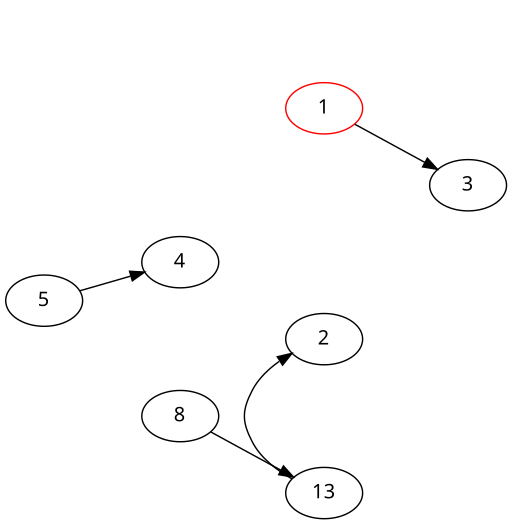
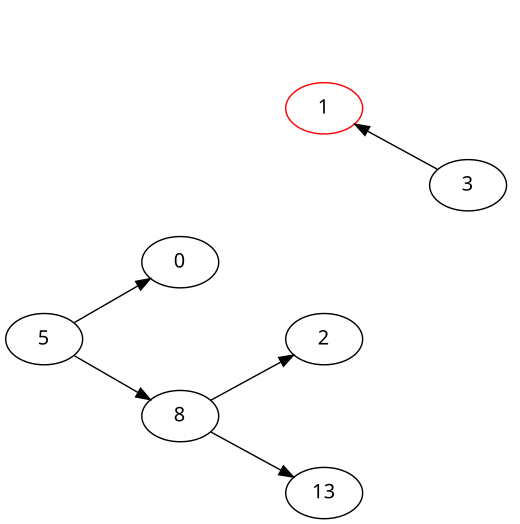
edge "1" -> "3": reversed
node "4": label "4" -> "0"
edge "5" -> "8": added
edge "13" -> "2": now "8" -> "2"
